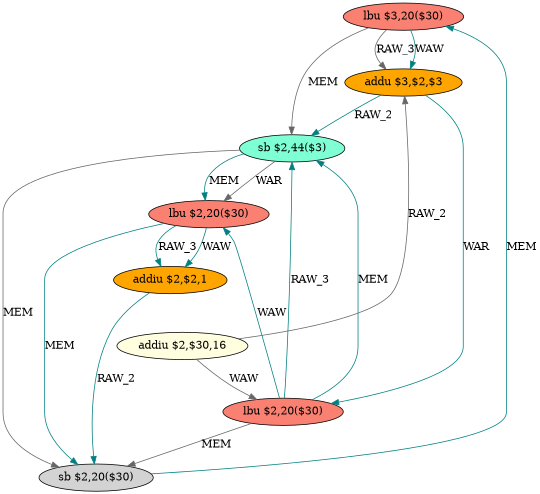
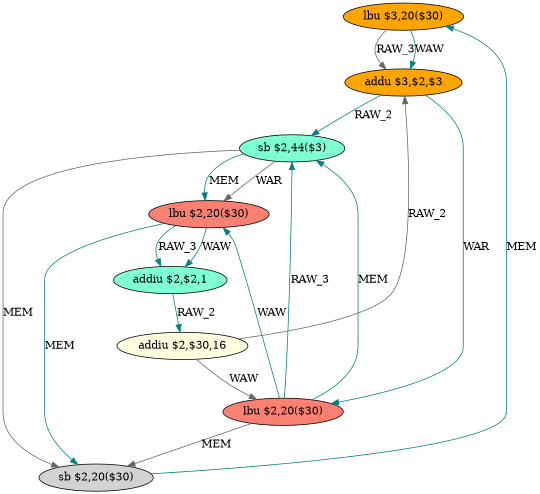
node "lbu $3,20($30)": fillcolor salmon -> orange
edge "lbu $3,20($30)" -> "sb $2,44($3)": removed, label "MEM"
node "addiu $2,$2,1": fillcolor orange -> aquamarine
edge "addiu $2,$2,1" -> "sb $2,20($30)": now "addiu $2,$2,1" -> "addiu $2,$30,16"
